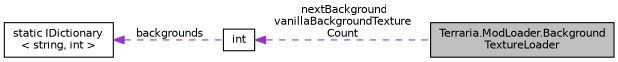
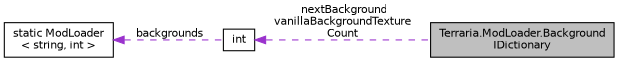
node "static IDictionary < string, int >": label "static IDictionary < string, int >" -> "static ModLoader < string, int >"
node "Terraria.ModLoader.Background TextureLoader": label "Terraria.ModLoader.Background TextureLoader" -> "Terraria.ModLoader.Background IDictionary"
